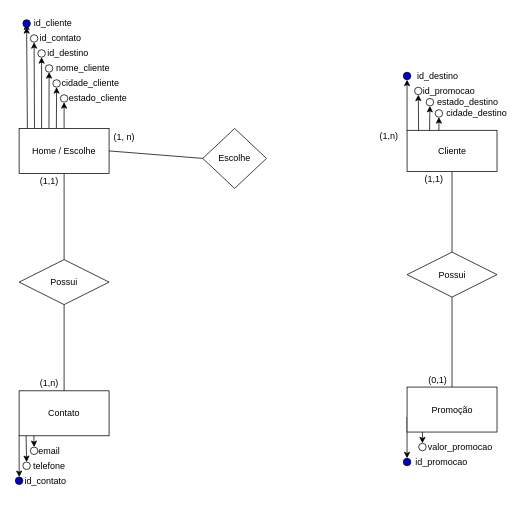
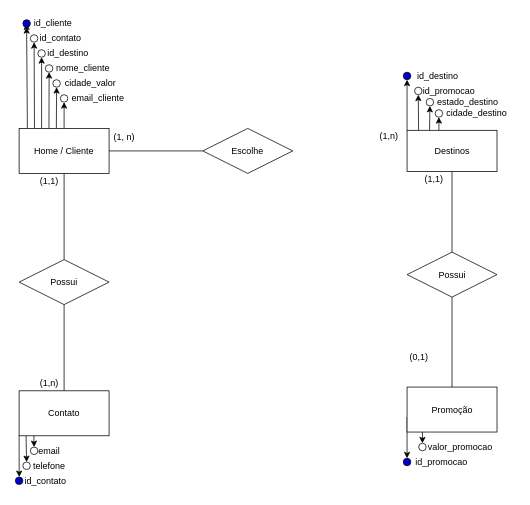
node "cidade_cliente": label "cidade_cliente" -> "cidade_valor"
node "estado_cliente": label "estado_cliente" -> "email_cliente"
node "Home / Escolhe": label "Home / Escolhe" -> "Home / Cliente"
node "Cliente": label "Cliente" -> "Destinos"
node "Escolhe": size 64x60 -> 90x45
node "(0,1)": moved (437, 380) -> (419, 357)
